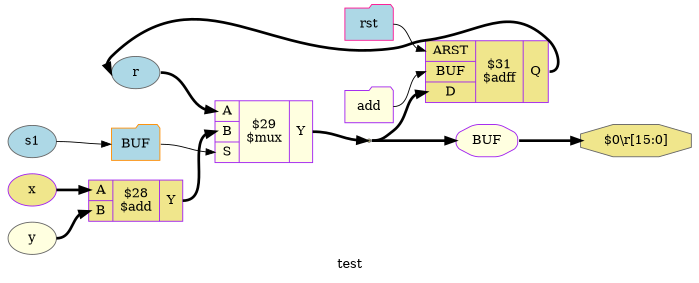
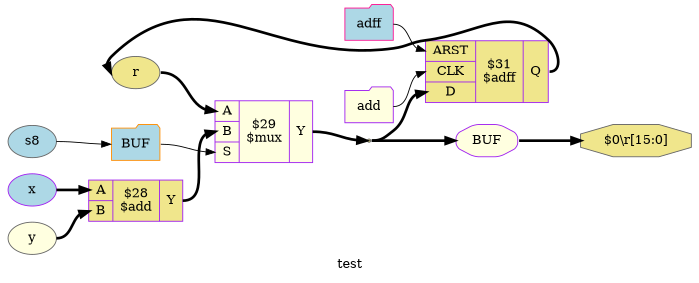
node "rst": label "rst" -> "adff"
node "ARST": text "BUF" -> "CLK"
node "r": fillcolor lightblue -> khaki
node "s1": label "s1" -> "s8"
node "x": fillcolor khaki -> lightblue
